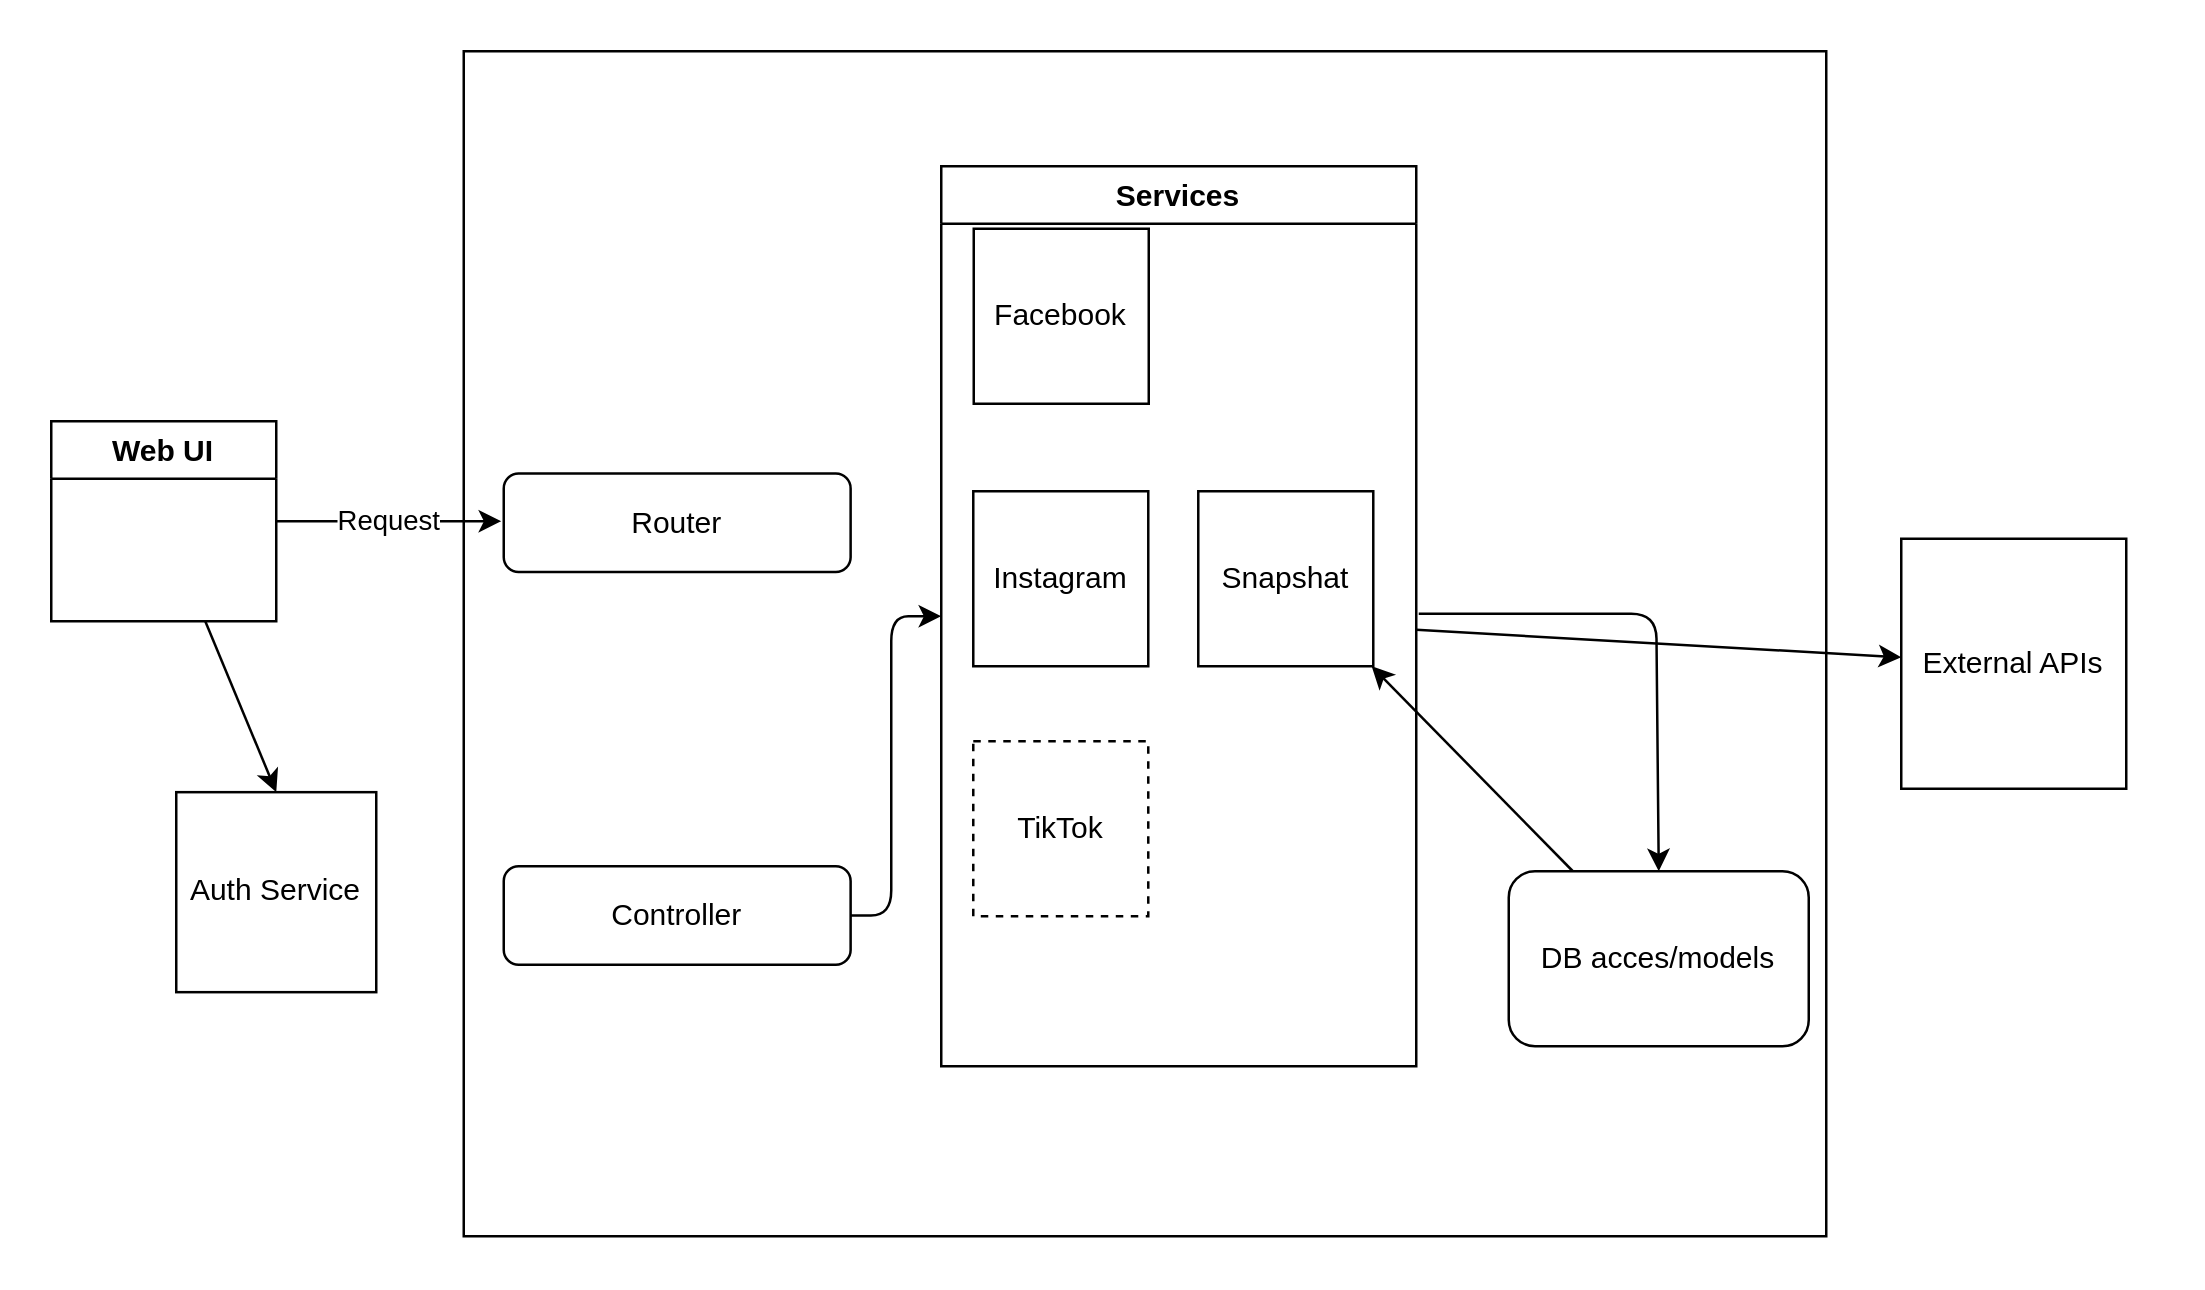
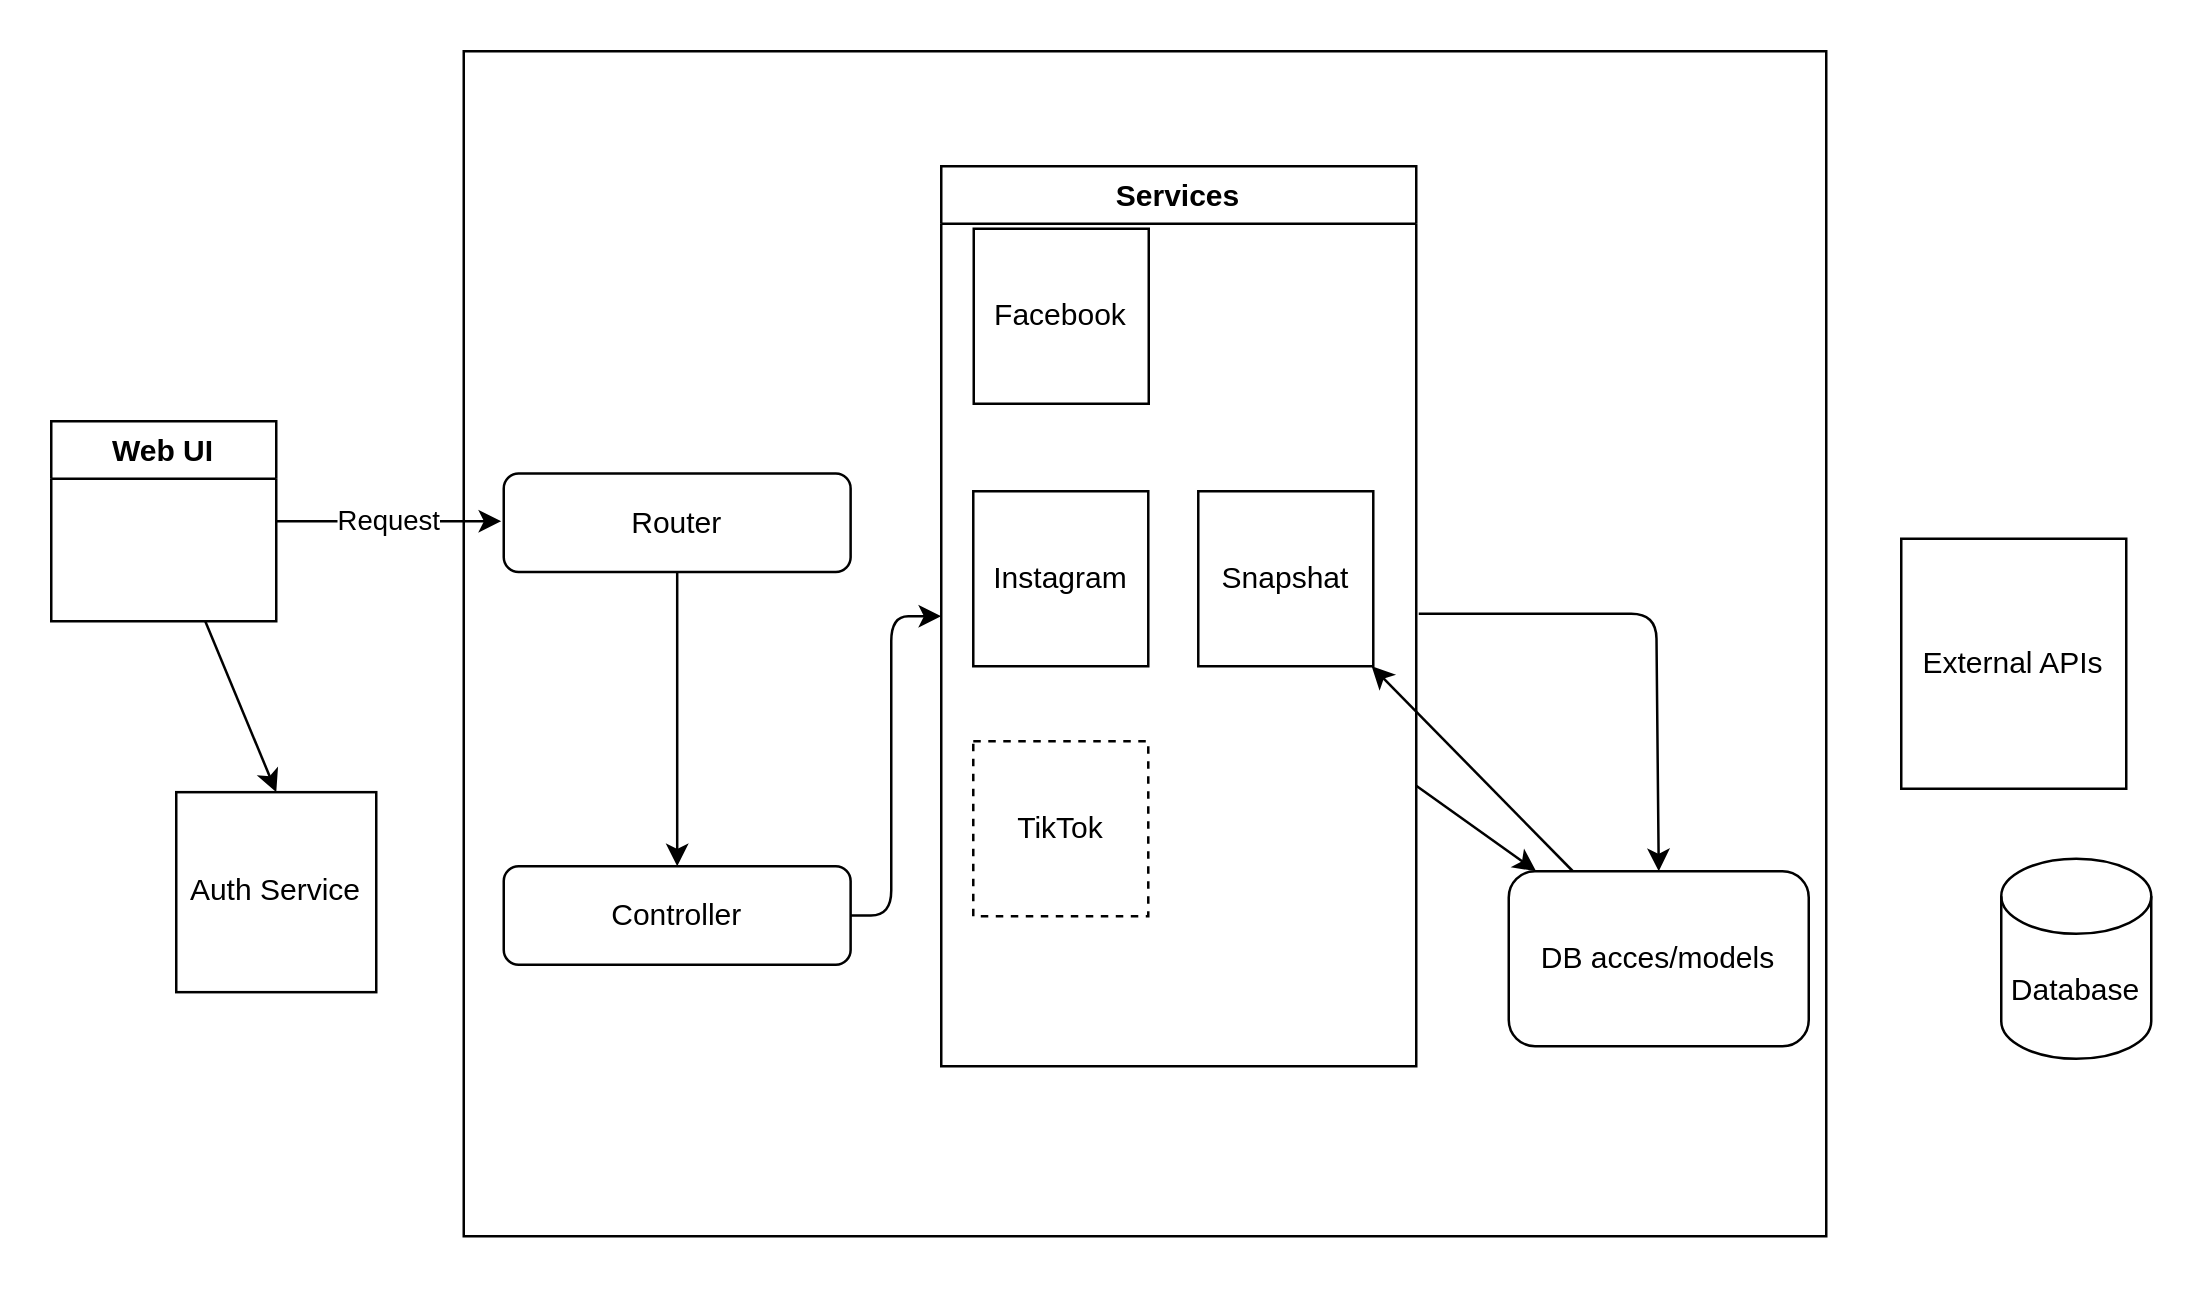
edge "Services" -> "External APIs": now "Services" -> "DB acces/models"
edge "Router" -> "Controller": added
node "Database": added
